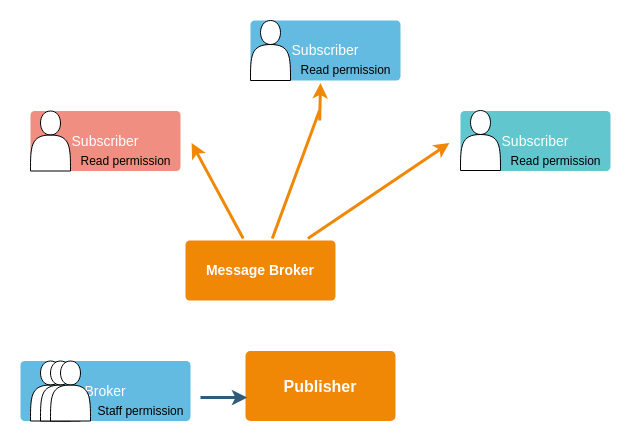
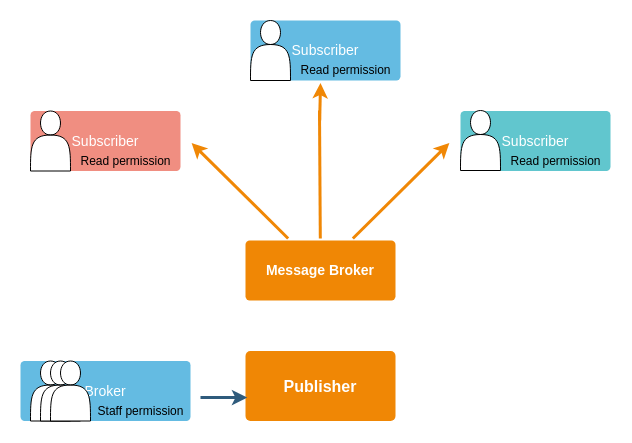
node "Message Broker": moved (261, 271) -> (321, 271)
